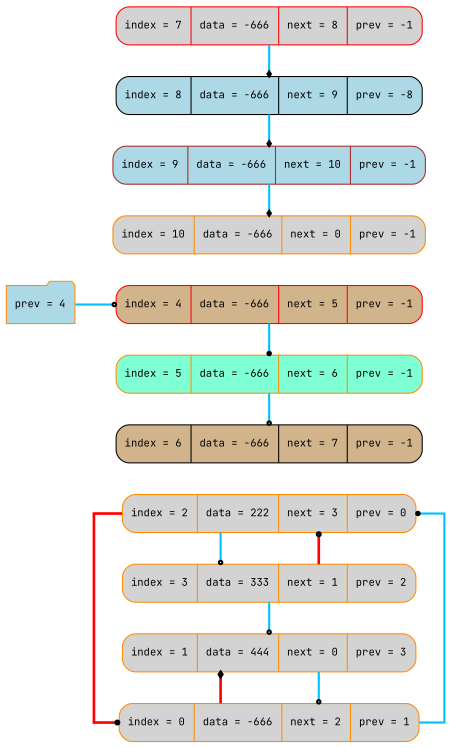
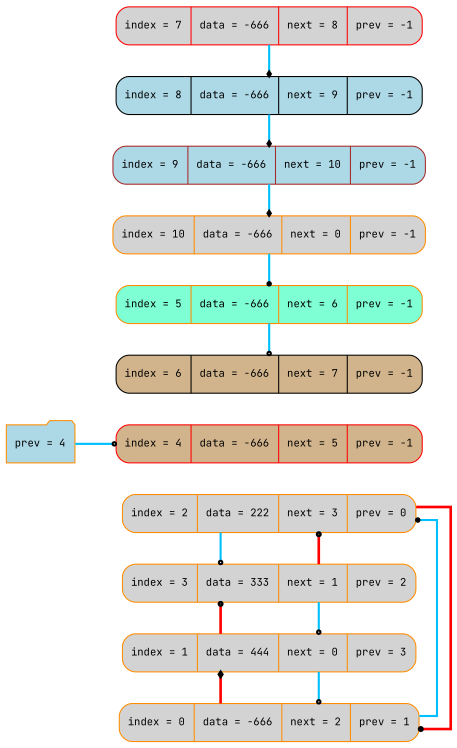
node "index = 8": text "prev = -8" -> "prev = -1"
edge "index = 4" -> "index = 5": now "index = 10" -> "index = 5"
edge "index = 1" -> "index = 3": added
